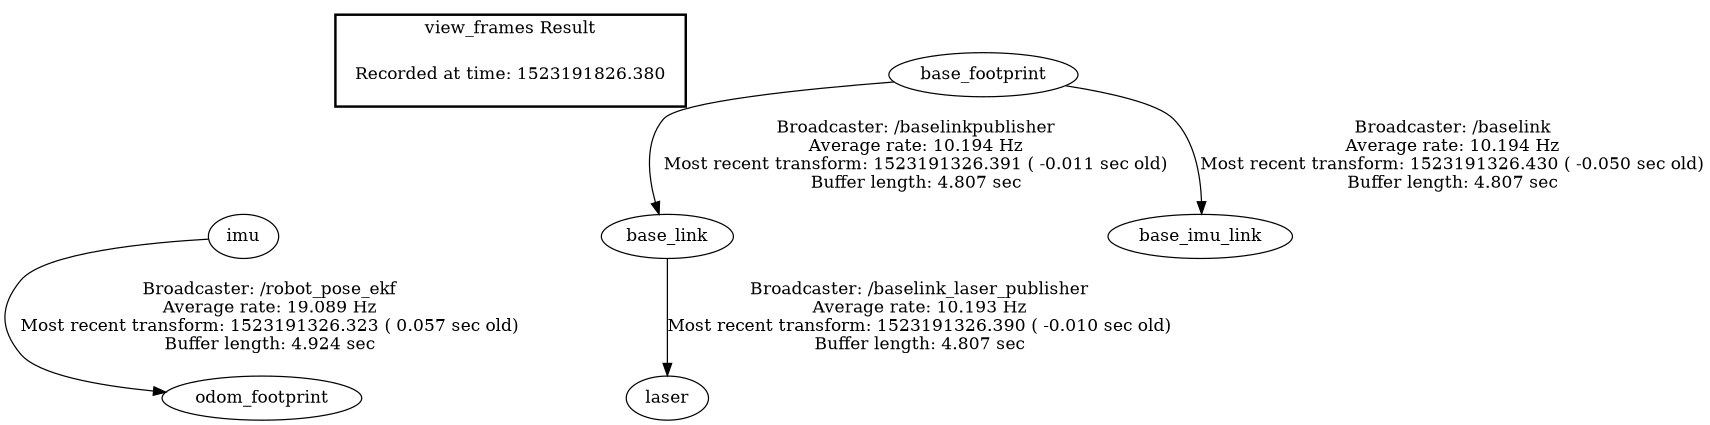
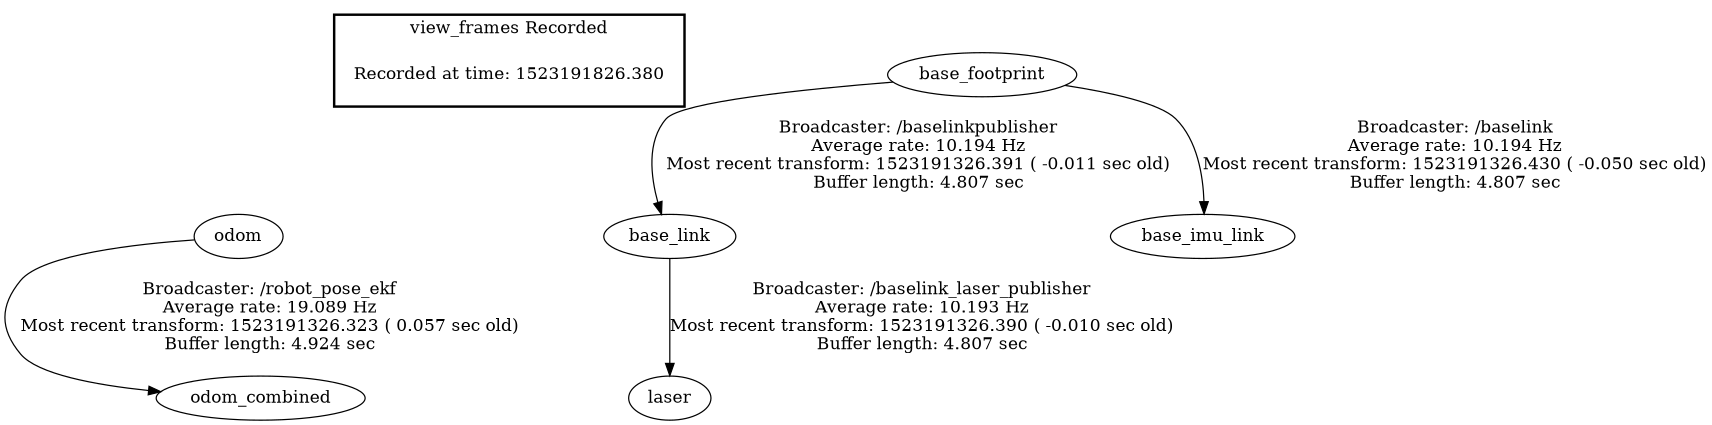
cluster "view_frames Result": label "view_frames Result" -> "view_frames Recorded"
node "imu": label "imu" -> "odom"
node "odom_footprint": label "odom_footprint" -> "odom_combined"
